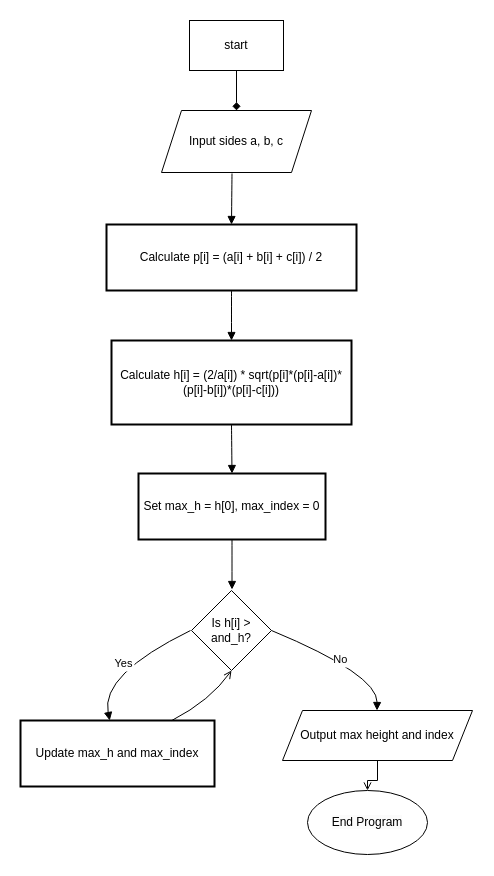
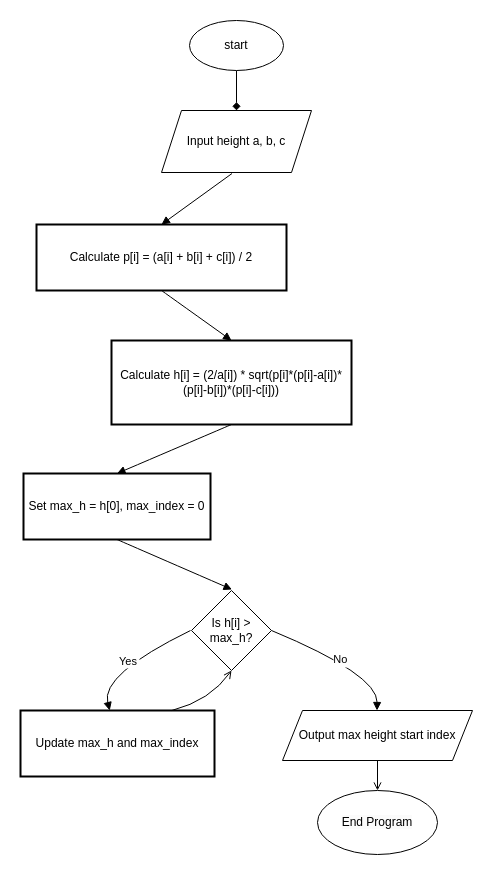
node "start": shape rectangle -> ellipse
node "Input sides a, b, c": label "Input sides a, b, c" -> "Input height a, b, c"
node "Calculate p[i] = (a[i] + b[i] + c[i]) / 2": moved (232, 258) -> (162, 258)
node "Set max_h = h[0], max_index = 0": moved (232, 507) -> (117, 507)
node "Is h[i] > and_h?": label "Is h[i] > and_h?" -> "Is h[i] > max_h?"
node "Output max height and index": label "Output max height and index" -> "Output max height start index"
node "Update max_h and max_index": moved (118, 754) -> (118, 744)
node "End Program": moved (368, 823) -> (378, 823)
